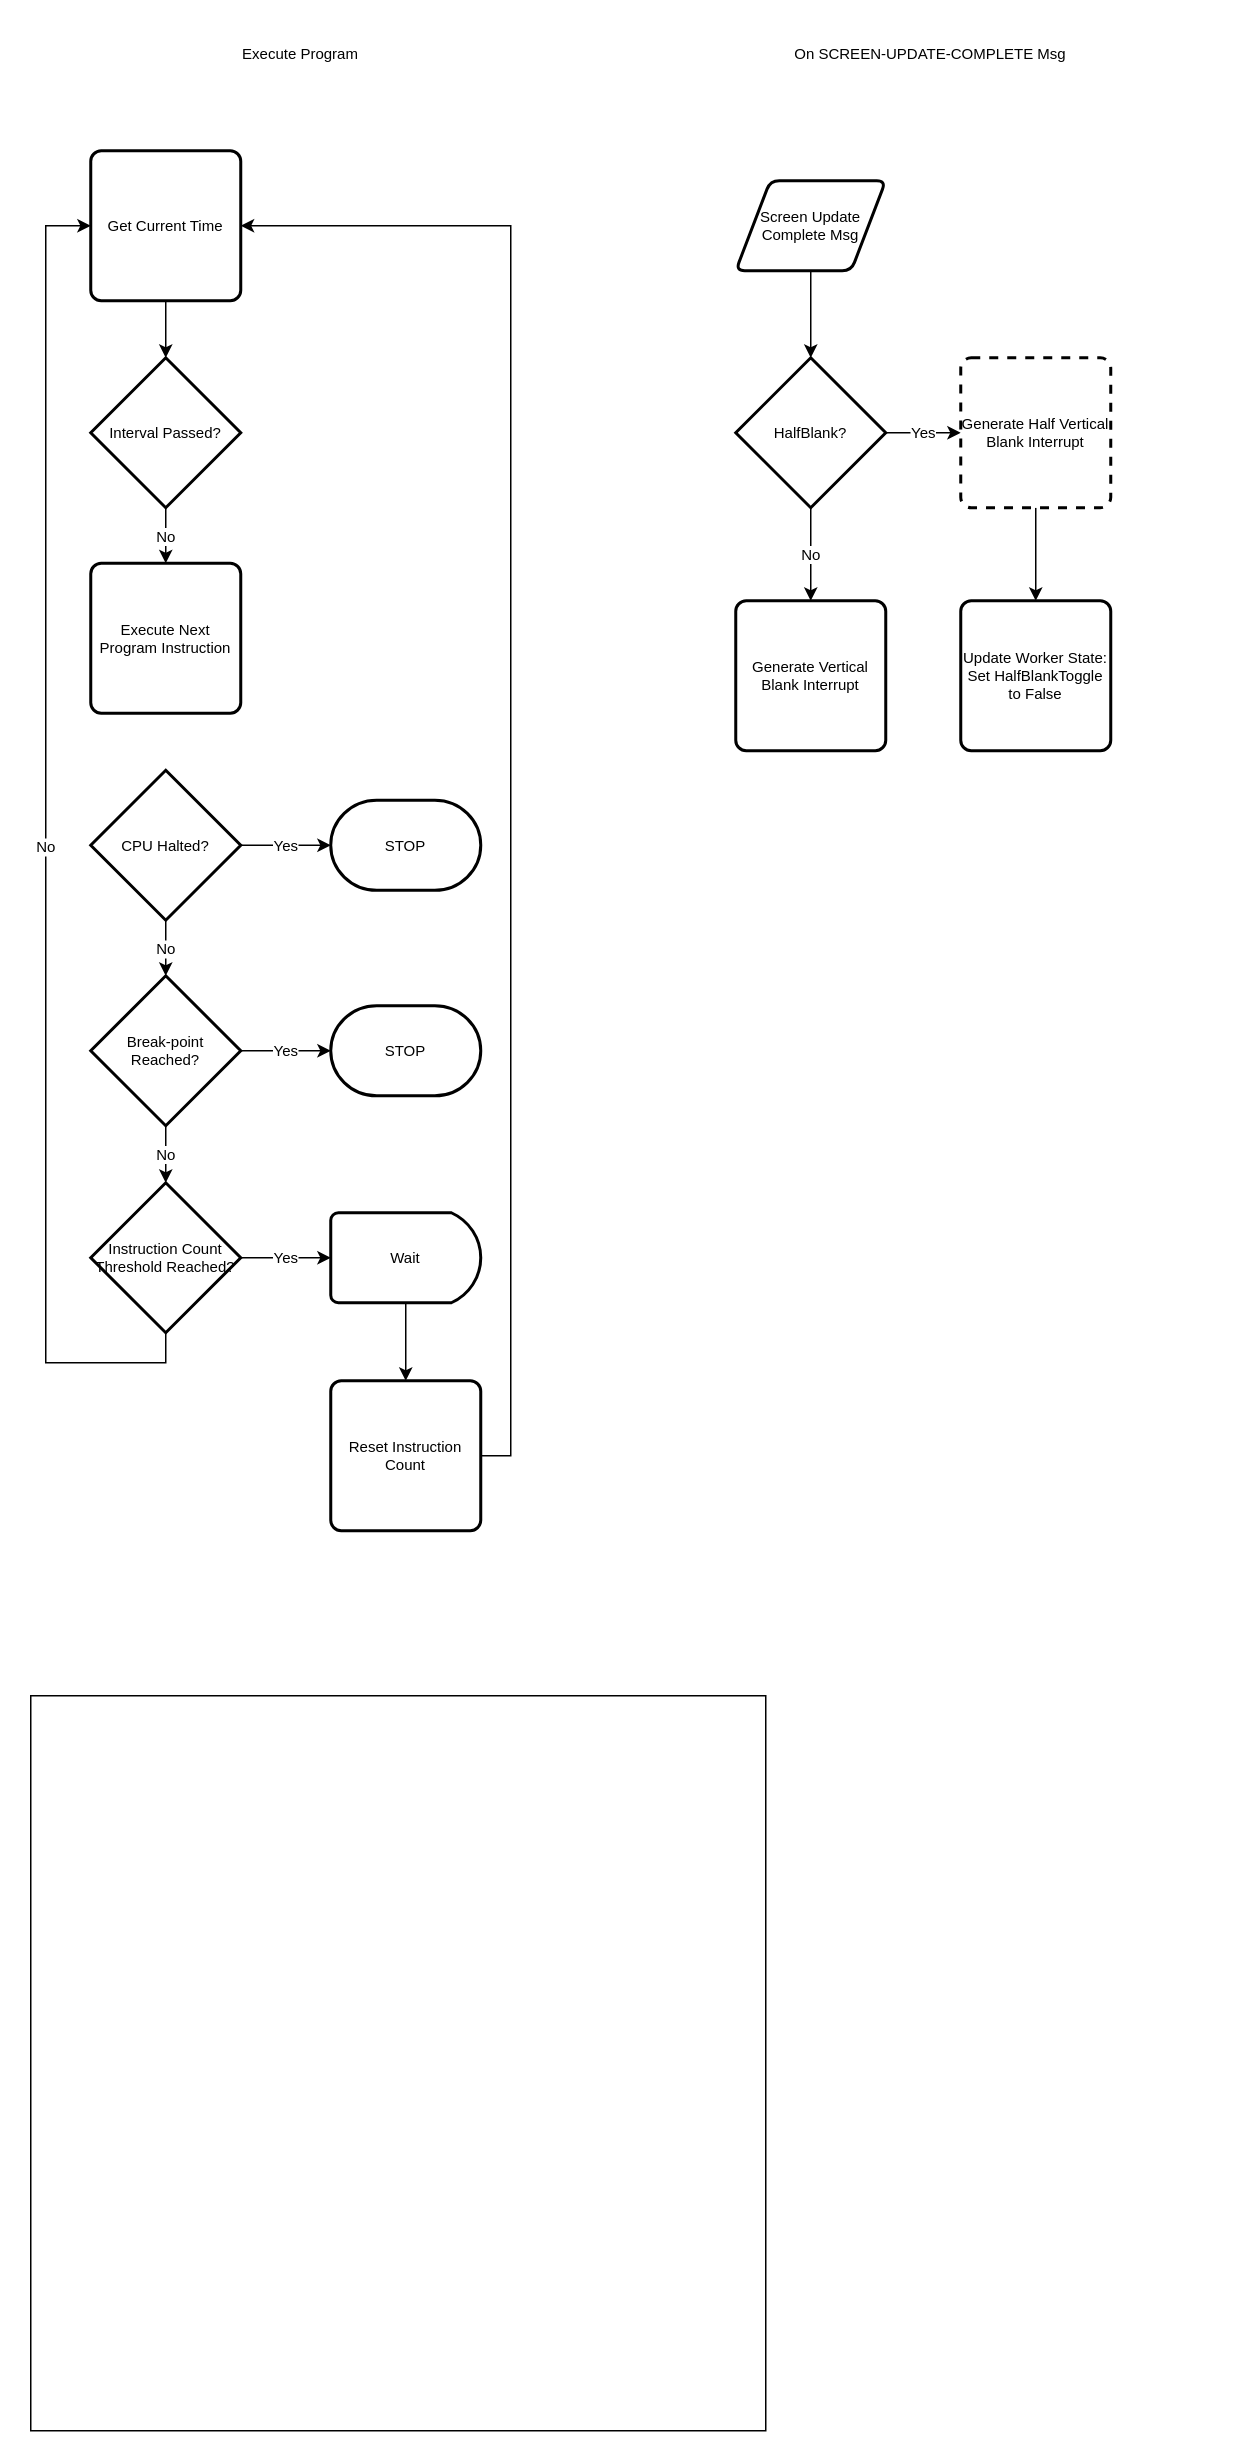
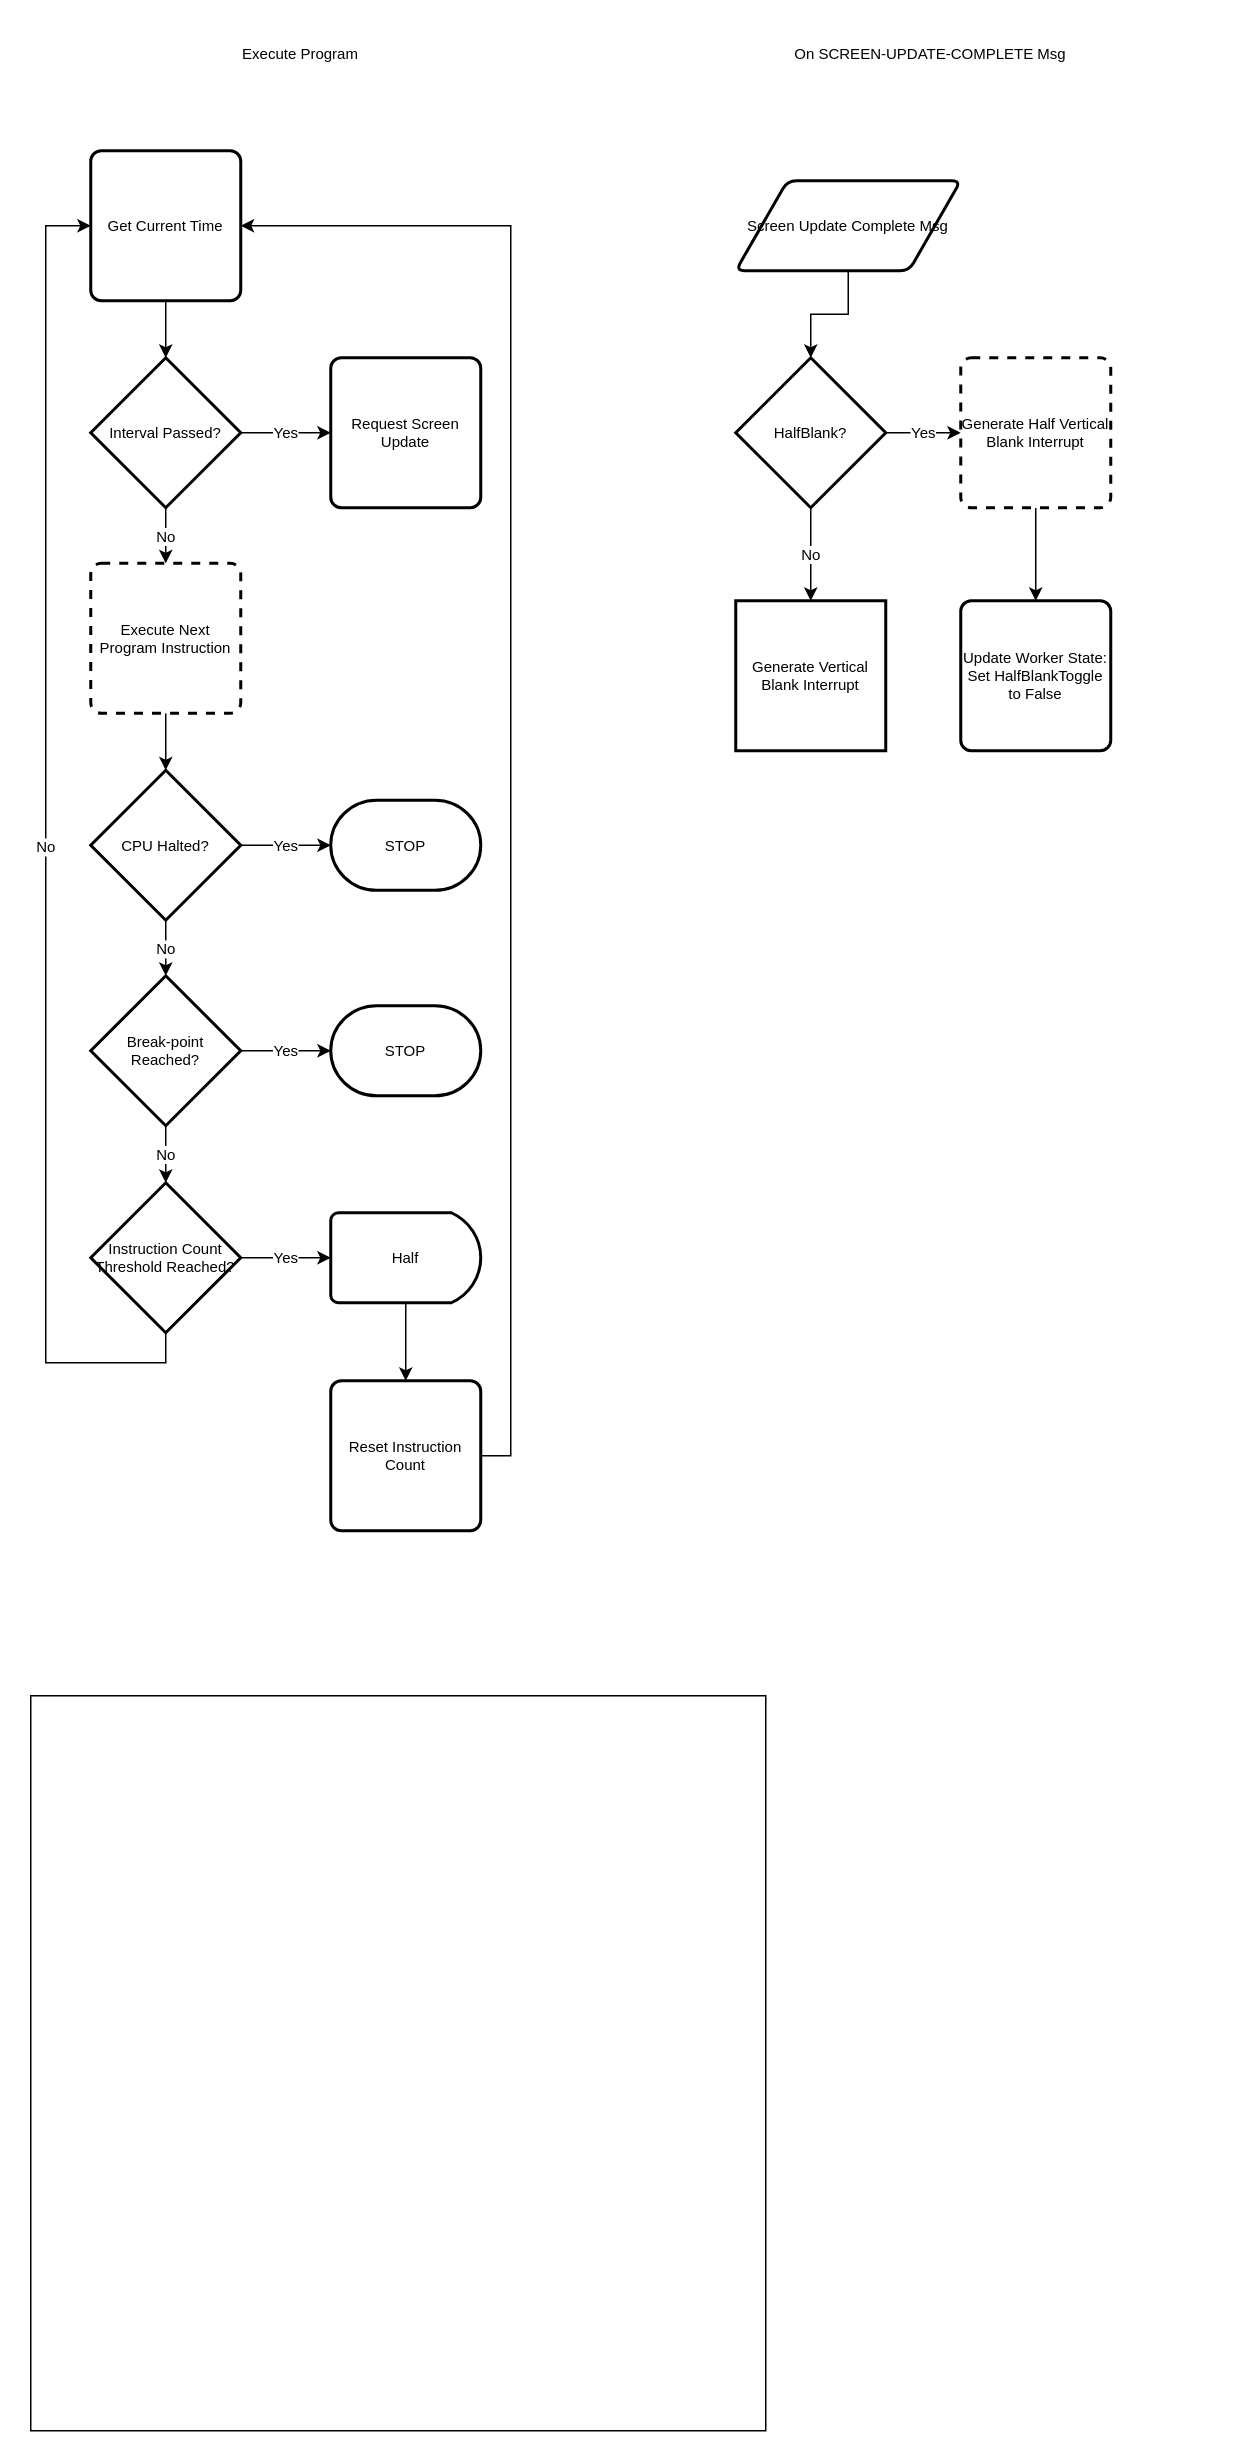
node "Screen Update Complete Msg": size 150x90 -> 225x90
edge "Interval Passed?" -> "Request Screen Update": added, label "Yes"
node "Request Screen Update": added
node "Execute Next Program Instruction": style solid -> dashed
node "Generate Vertical Blank Interrupt": shape rounded rectangle -> rectangle
edge "Execute Next Program Instruction" -> "CPU Halted?": added
node "Wait": label "Wait" -> "Half"
